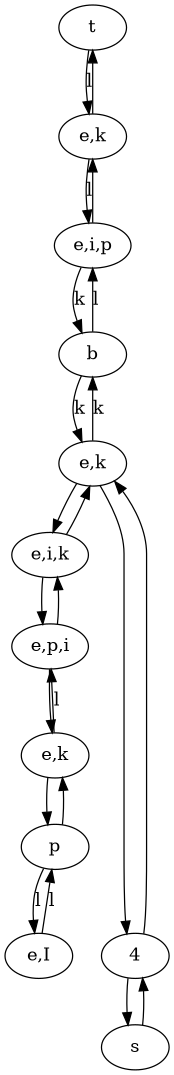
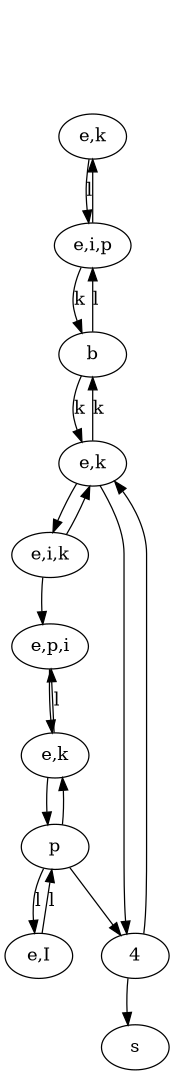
node "t": removed
edge "e,p,i" -> "e,i,k": removed
edge "s" -> "4": now "p" -> "4"
